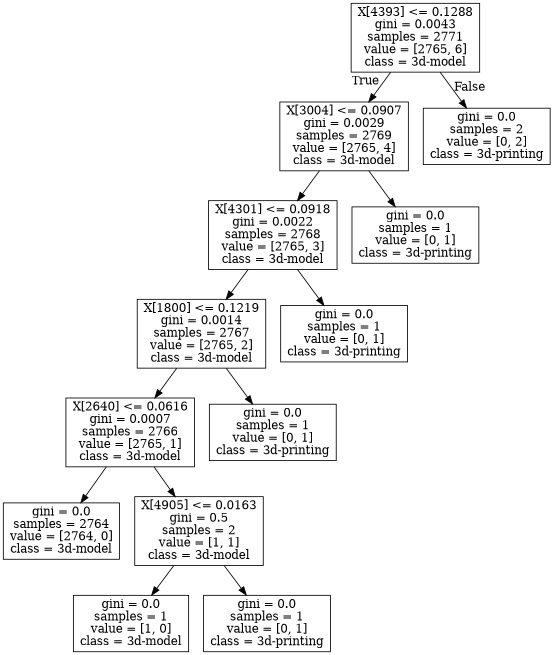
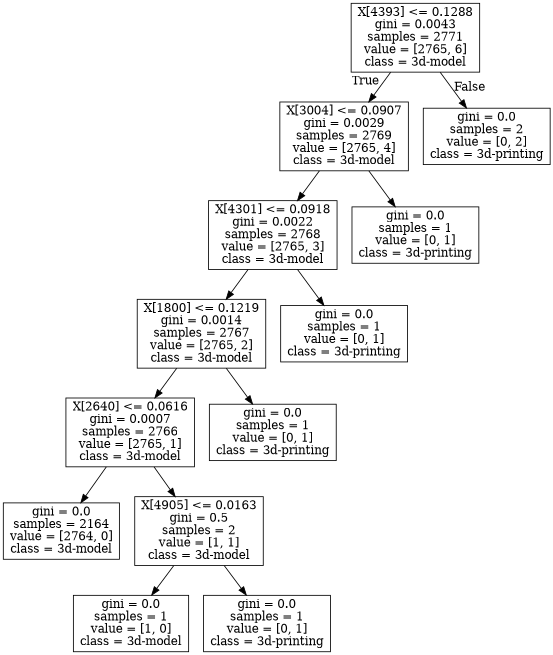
node "gini = 0.0 samples = 2764 value = [2764, 0] class = 3d-model": label "gini = 0.0 samples = 2764 value = [2764, 0] class = 3d-model" -> "gini = 0.0 samples = 2164 value = [2764, 0] class = 3d-model"
